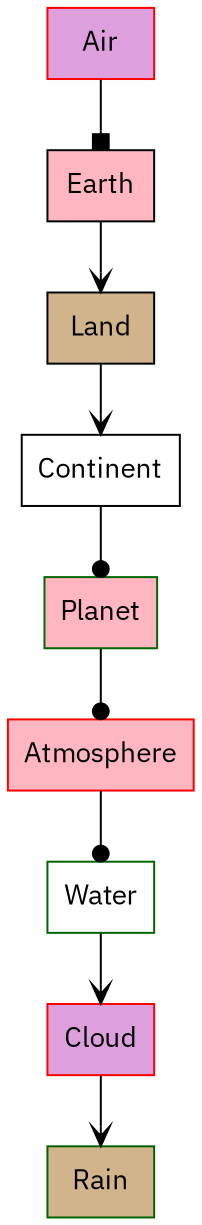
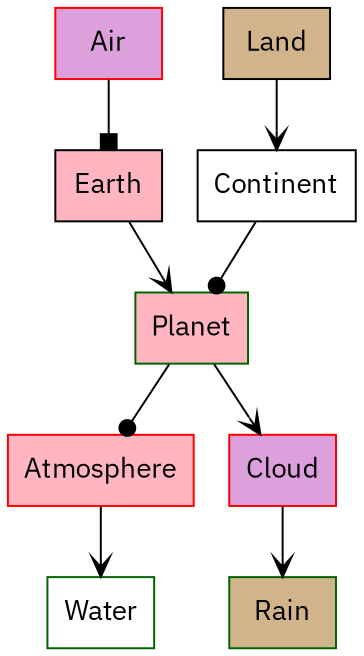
edge "Earth" -> "Land": now "Earth" -> "Planet"
edge "Atmosphere" -> "Water": arrowhead dot -> vee
edge "Water" -> "Cloud": now "Planet" -> "Cloud"
